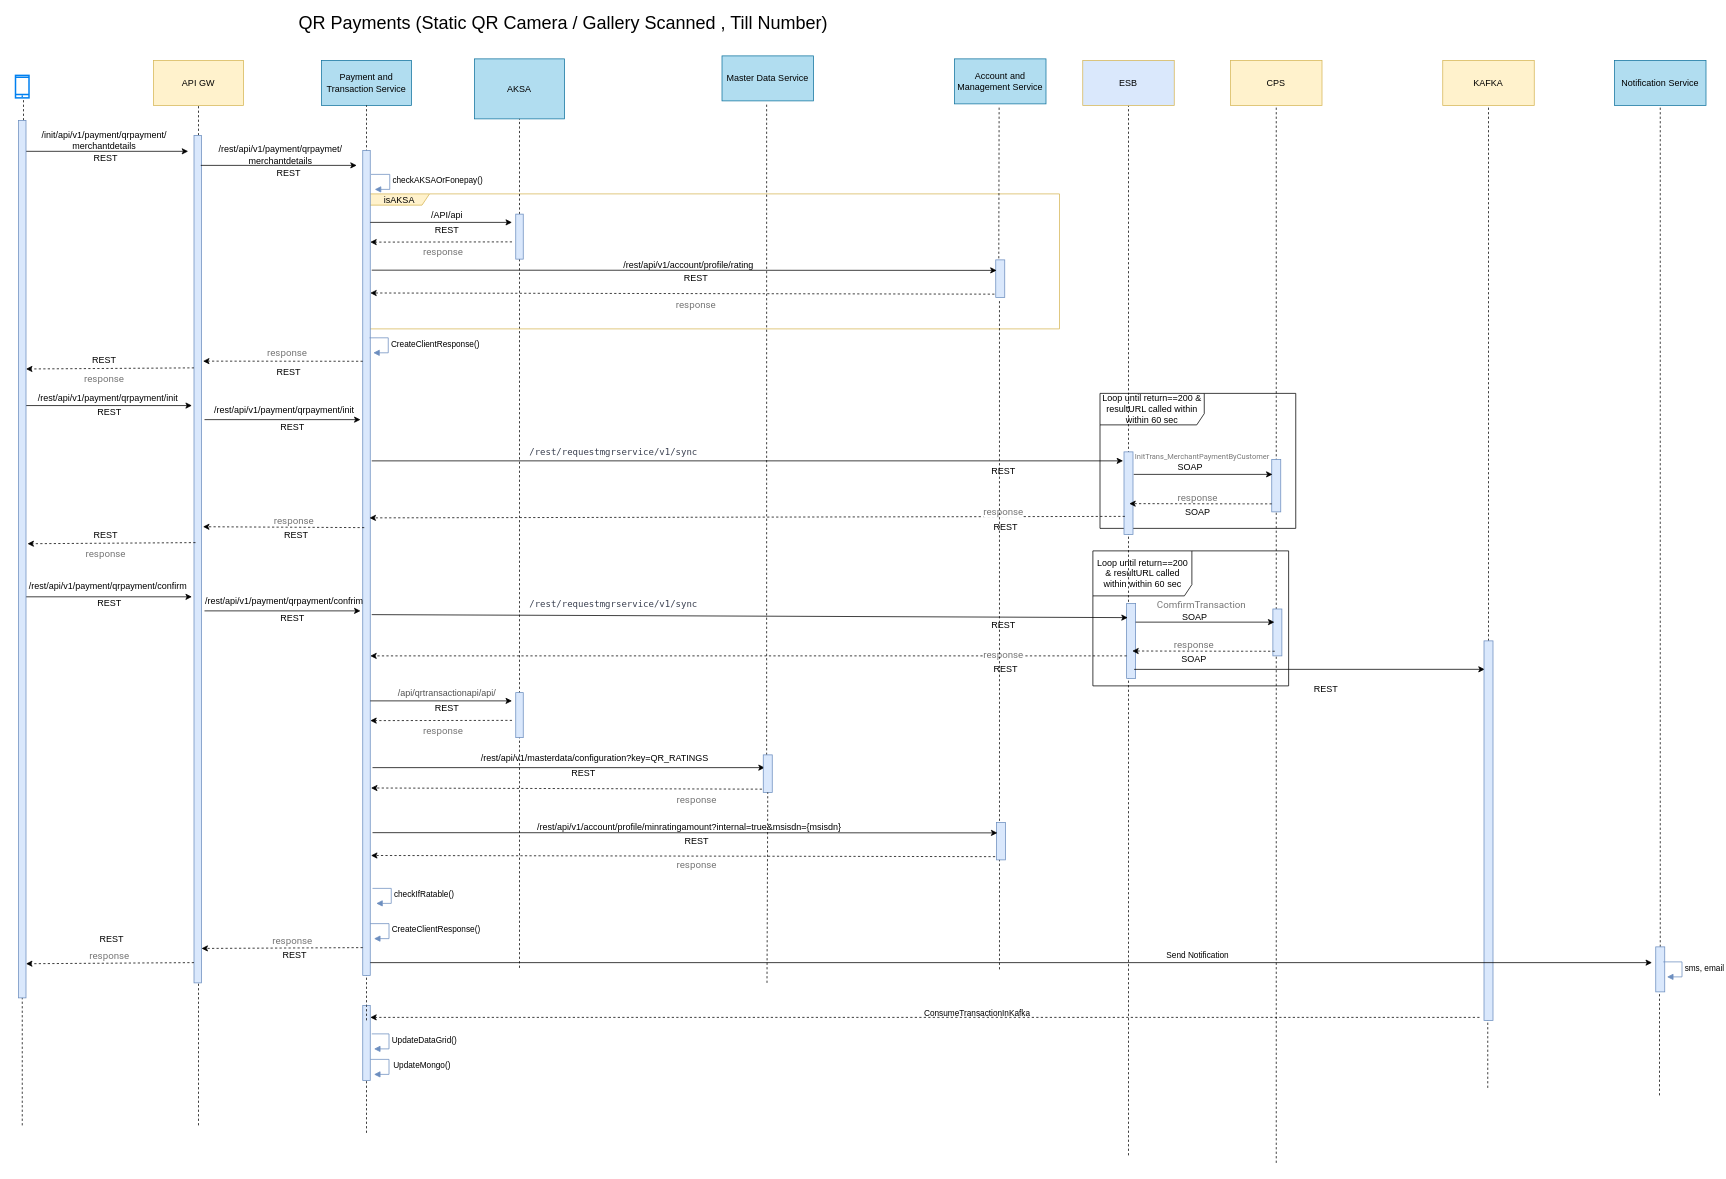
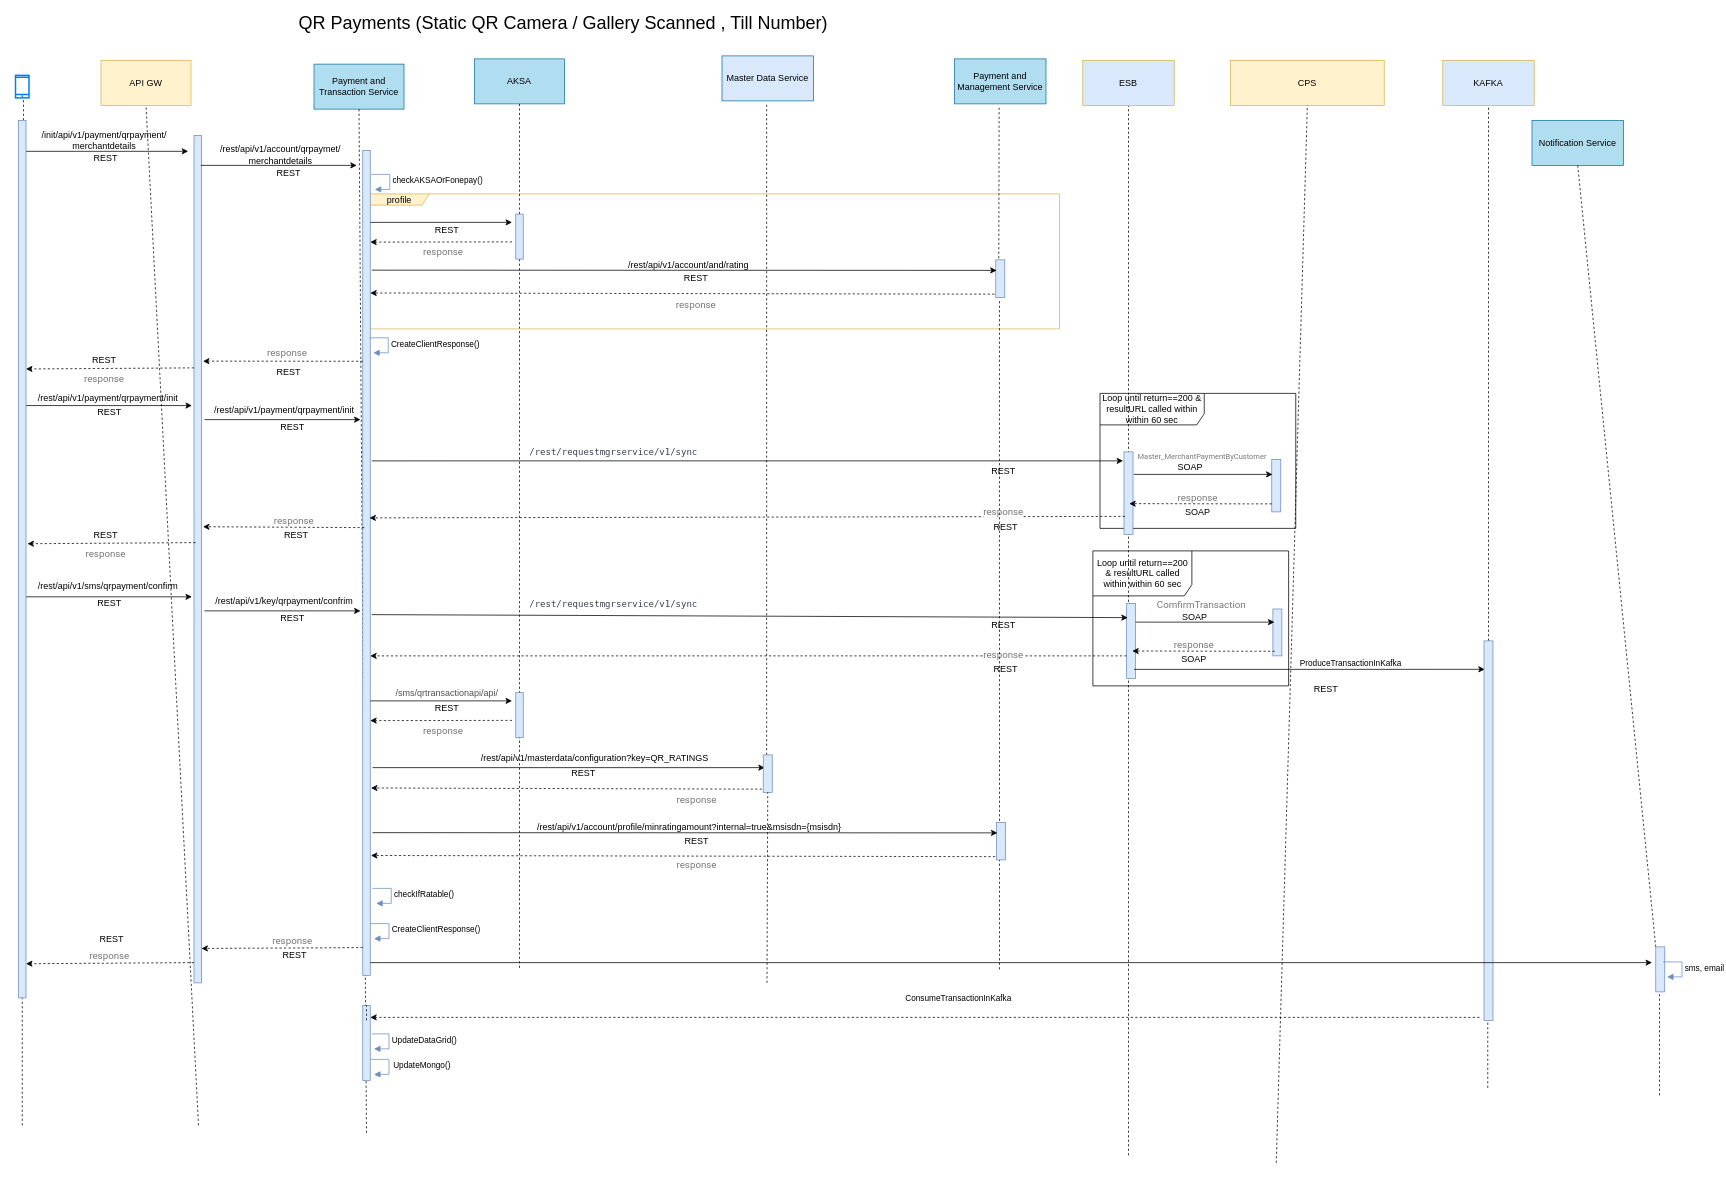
node "Master Data Service": fillcolor #b1ddf0 -> #dae8fc
node "Account and Management Service": label "Account and Management Service" -> "Payment and Management Service"
node "API GW": moved (198, 83) -> (146, 83)
node "Payment and Transaction Service": moved (366, 83) -> (359, 87)
node "CPS": size 92x45 -> 154x45
node "KAFKA": fillcolor #fff2cc -> #dae8fc
node "Notification Service": moved (1660, 83) -> (1578, 143)
node "AKSA": size 90x60 -> 90x45
node "/rest/api/v1/payment/qrpaymet/ merchantdetails": label "/rest/api/v1/payment/qrpaymet/ merchantdetails" -> "/rest/api/v1/account/qrpaymet/ merchantdetails"
node "isAKSA": label "isAKSA" -> "profile"
node "/API/api": removed
node "/rest/api/v1/account/profile/rating": label "/rest/api/v1/account/profile/rating" -> "/rest/api/v1/account/and/rating"
node "InitTrans_MerchantPaymentByCustomer": label "InitTrans_MerchantPaymentByCustomer" -> "Master_MerchantPaymentByCustomer"
node "/rest/api/v1/payment/qrpayment/confirm": label "/rest/api/v1/payment/qrpayment/confirm" -> "/rest/api/v1/sms/qrpayment/confirm"
node "/rest/api/v1/payment/qrpayment/confrim": label "/rest/api/v1/payment/qrpayment/confrim" -> "/rest/api/v1/key/qrpayment/confrim"
node "ProduceTransactionInKafka": added
node "/api/qrtransactionapi/api/": label "/api/qrtransactionapi/api/" -> "/sms/qrtransactionapi/api/"
node "Send Notification": removed
node "ConsumeTransactionInKafka": moved (977, 1013) -> (958, 998)
